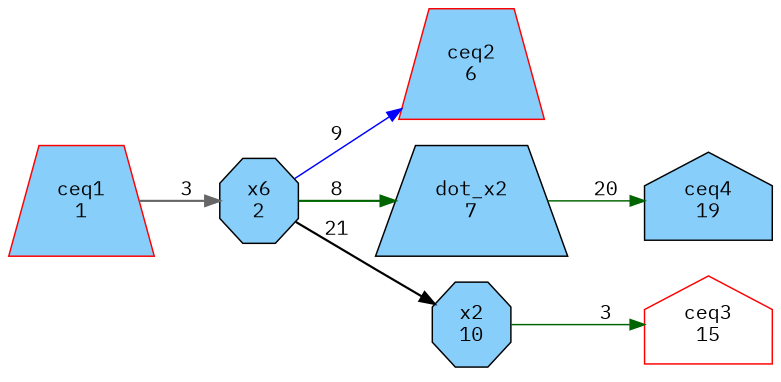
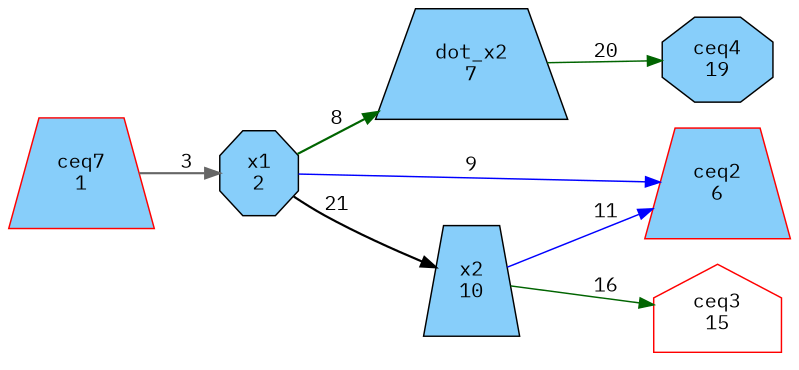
node "ceq1 1": label "ceq1 1" -> "ceq7 1"
node "x6 2": label "x6 2" -> "x1 2"
node "ceq4 19": shape house -> octagon
edge "x2 10" -> "ceq2 6": added, label "11"
edge "x2 10" -> "ceq3 15": label "3" -> "16"
node "x2 10": shape octagon -> trapezium
